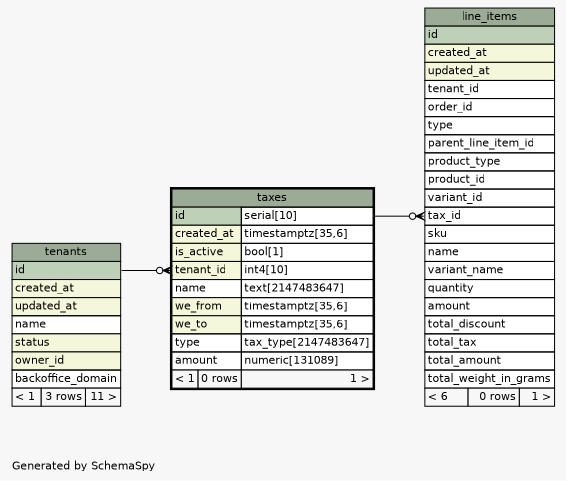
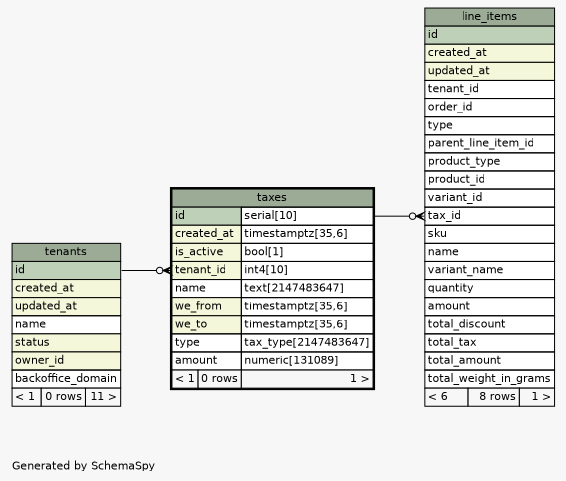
node "tenants": text "3 rows" -> "0 rows"
node "line_items": text "0 rows" -> "8 rows"
